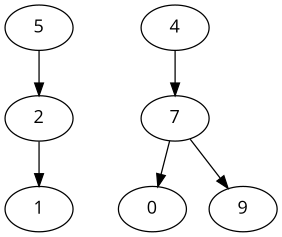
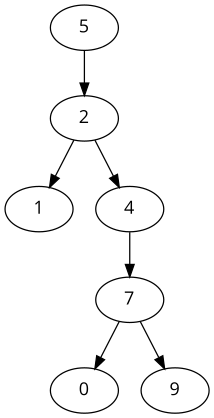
edge "2" -> "4": added
